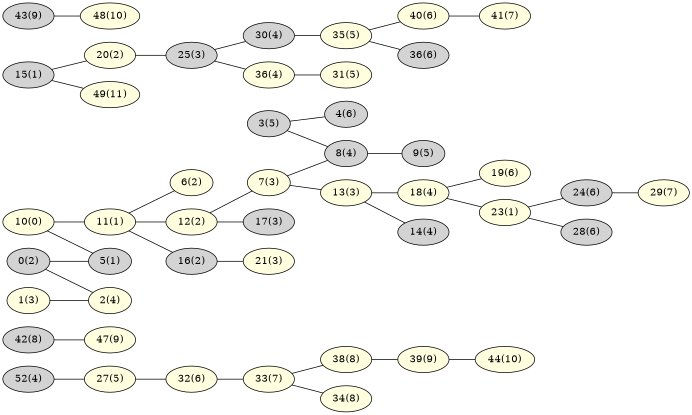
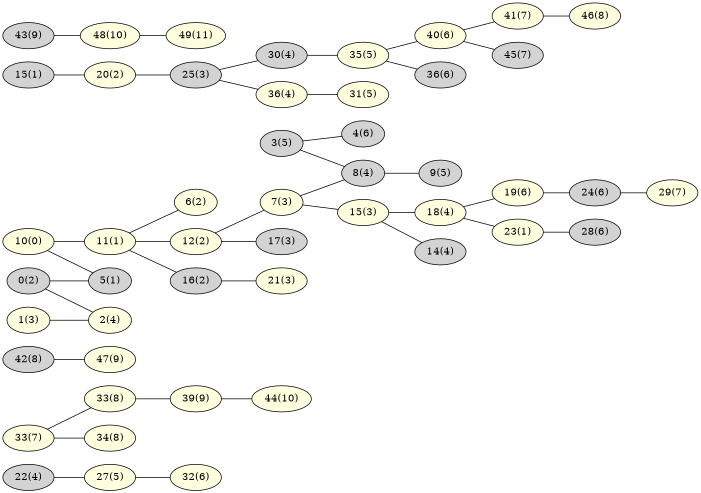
node "46(8)": added
node "45(7)": added
edge "15(1)" -- "49(11)": now "48(10)" -- "49(11)"
node "13(3)": label "13(3)" -> "15(3)"
edge "24(6)" -- "23(1)": now "24(6)" -- "19(6)"
node "38(8)": label "38(8)" -> "33(8)"
node "52(4)": label "52(4)" -> "22(4)"
edge "32(6)" -- "33(7)": removed
